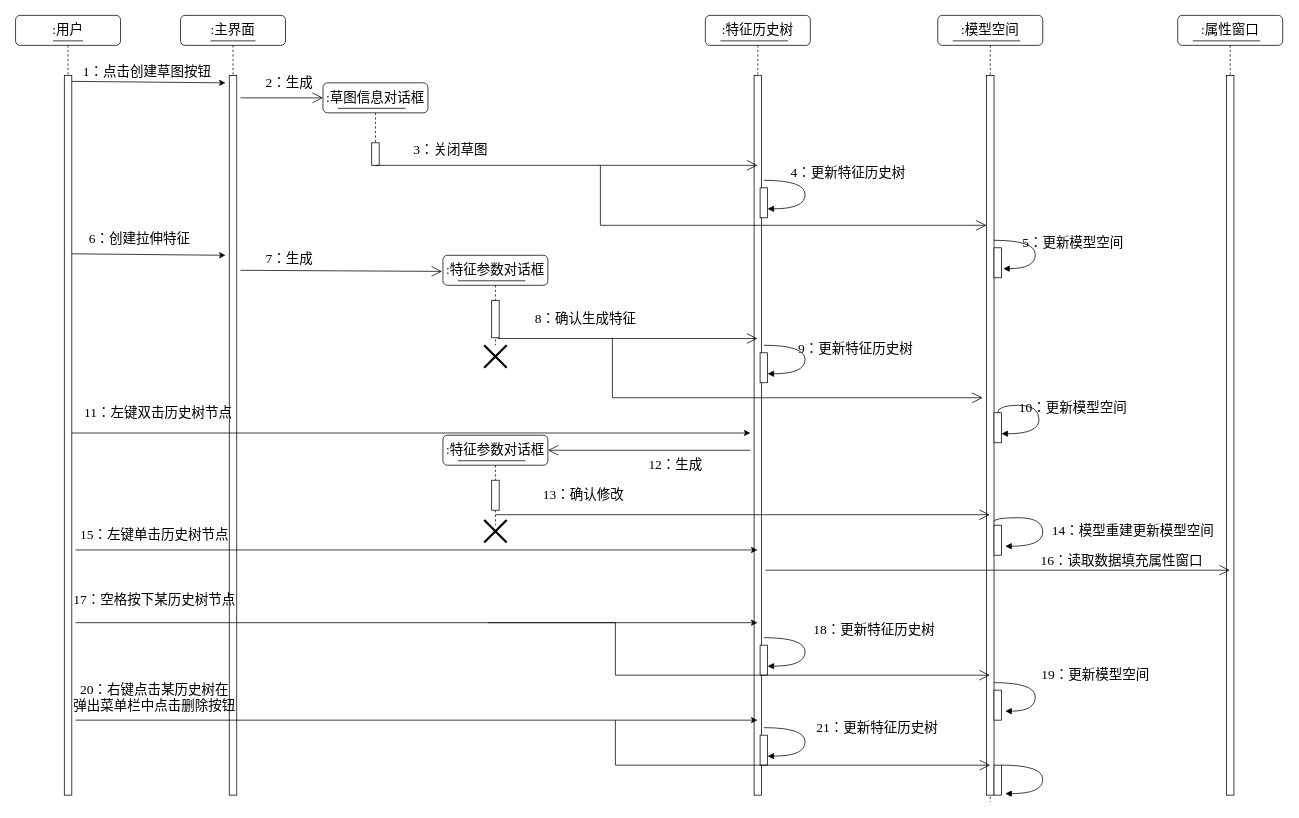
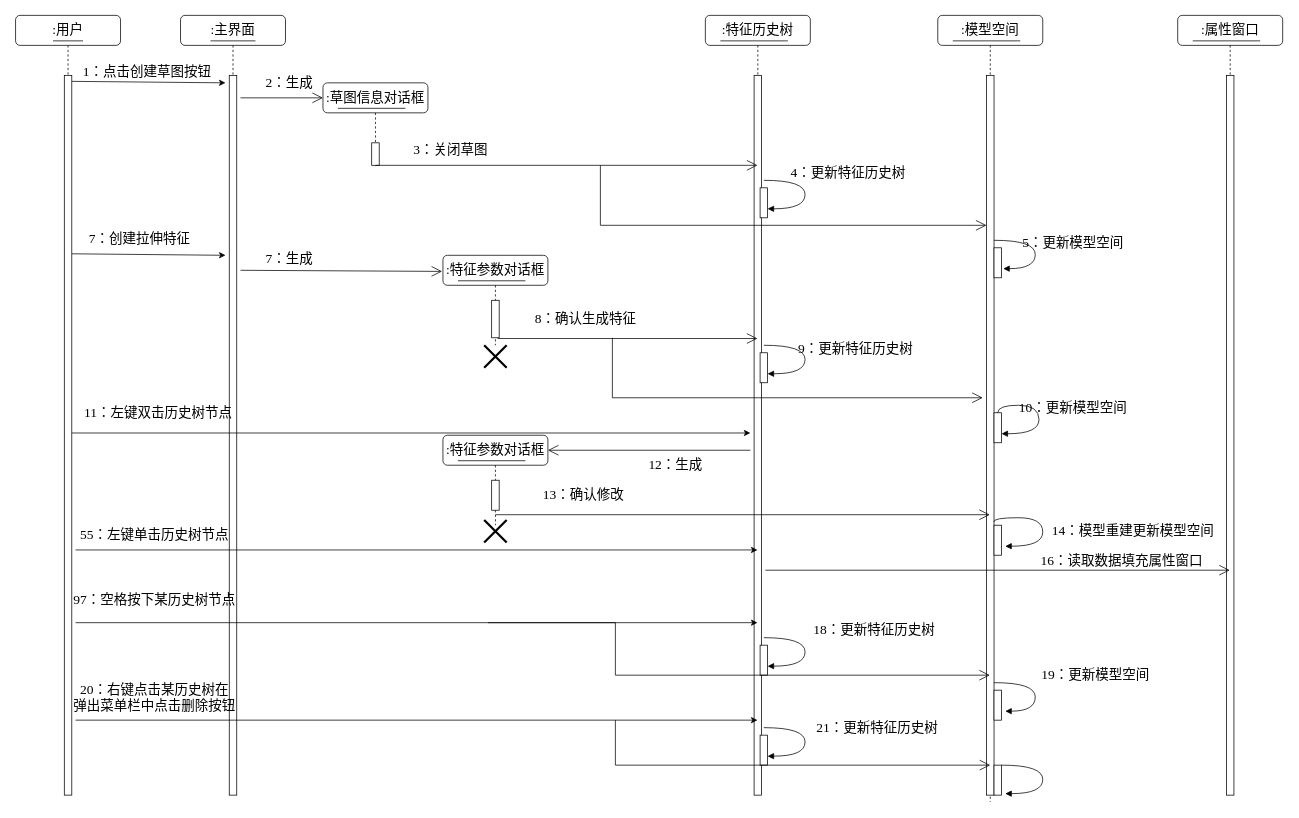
node "6：创建拉伸特征": label "6：创建拉伸特征" -> "7：创建拉伸特征"
node "15：左键单击历史树节点": label "15：左键单击历史树节点" -> "55：左键单击历史树节点"
node "17：空格按下某历史树节点": label "17：空格按下某历史树节点" -> "97：空格按下某历史树节点"
